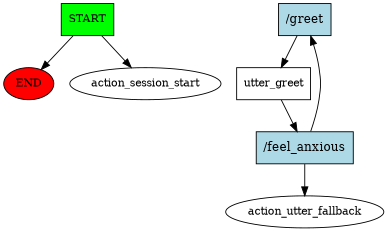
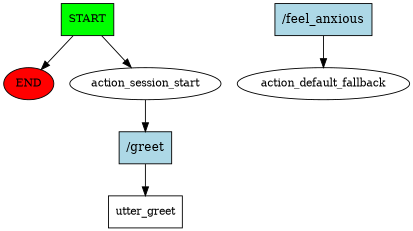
edge "/feel_anxious" -> "/greet": now "action_session_start" -> "/greet"
edge "utter_greet" -> "/feel_anxious": removed
node "action_utter_fallback": label "action_utter_fallback" -> "action_default_fallback"
